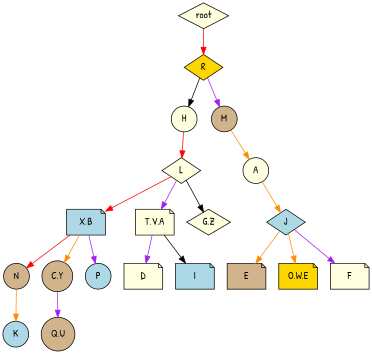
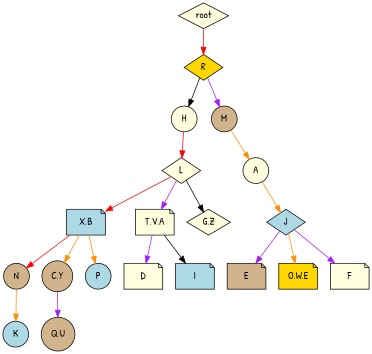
edge "J" -> "E": color darkorange -> purple
edge "X,B" -> "P": color purple -> darkorange
